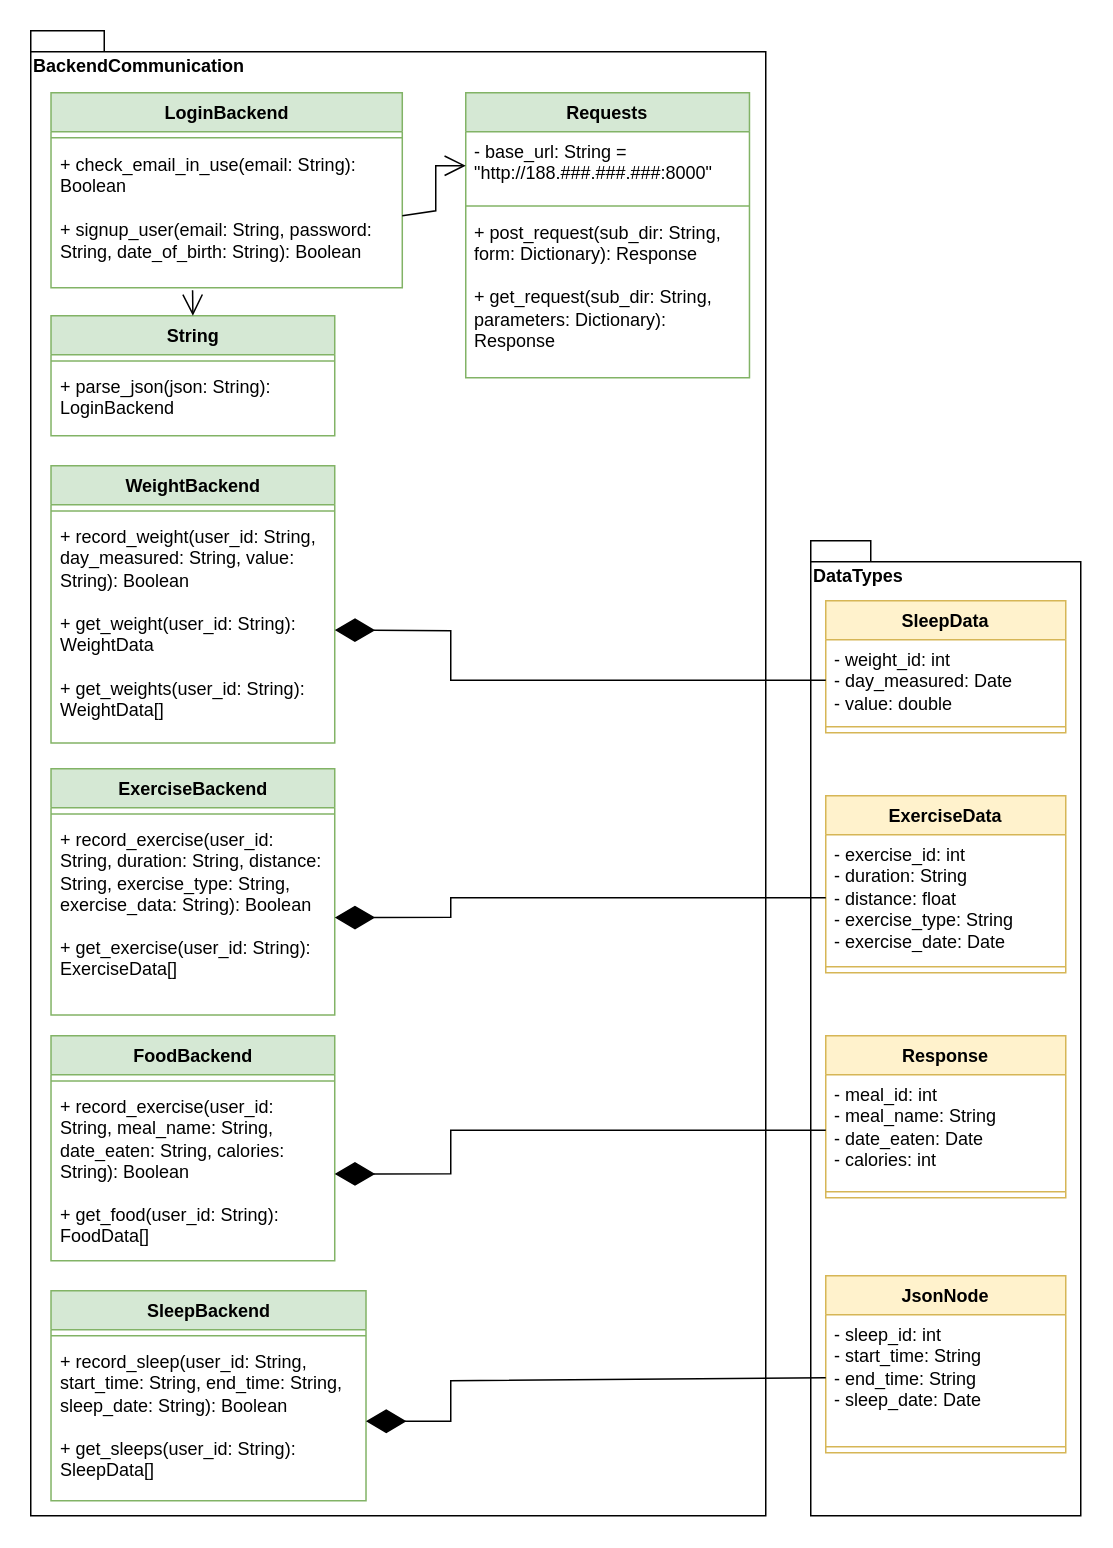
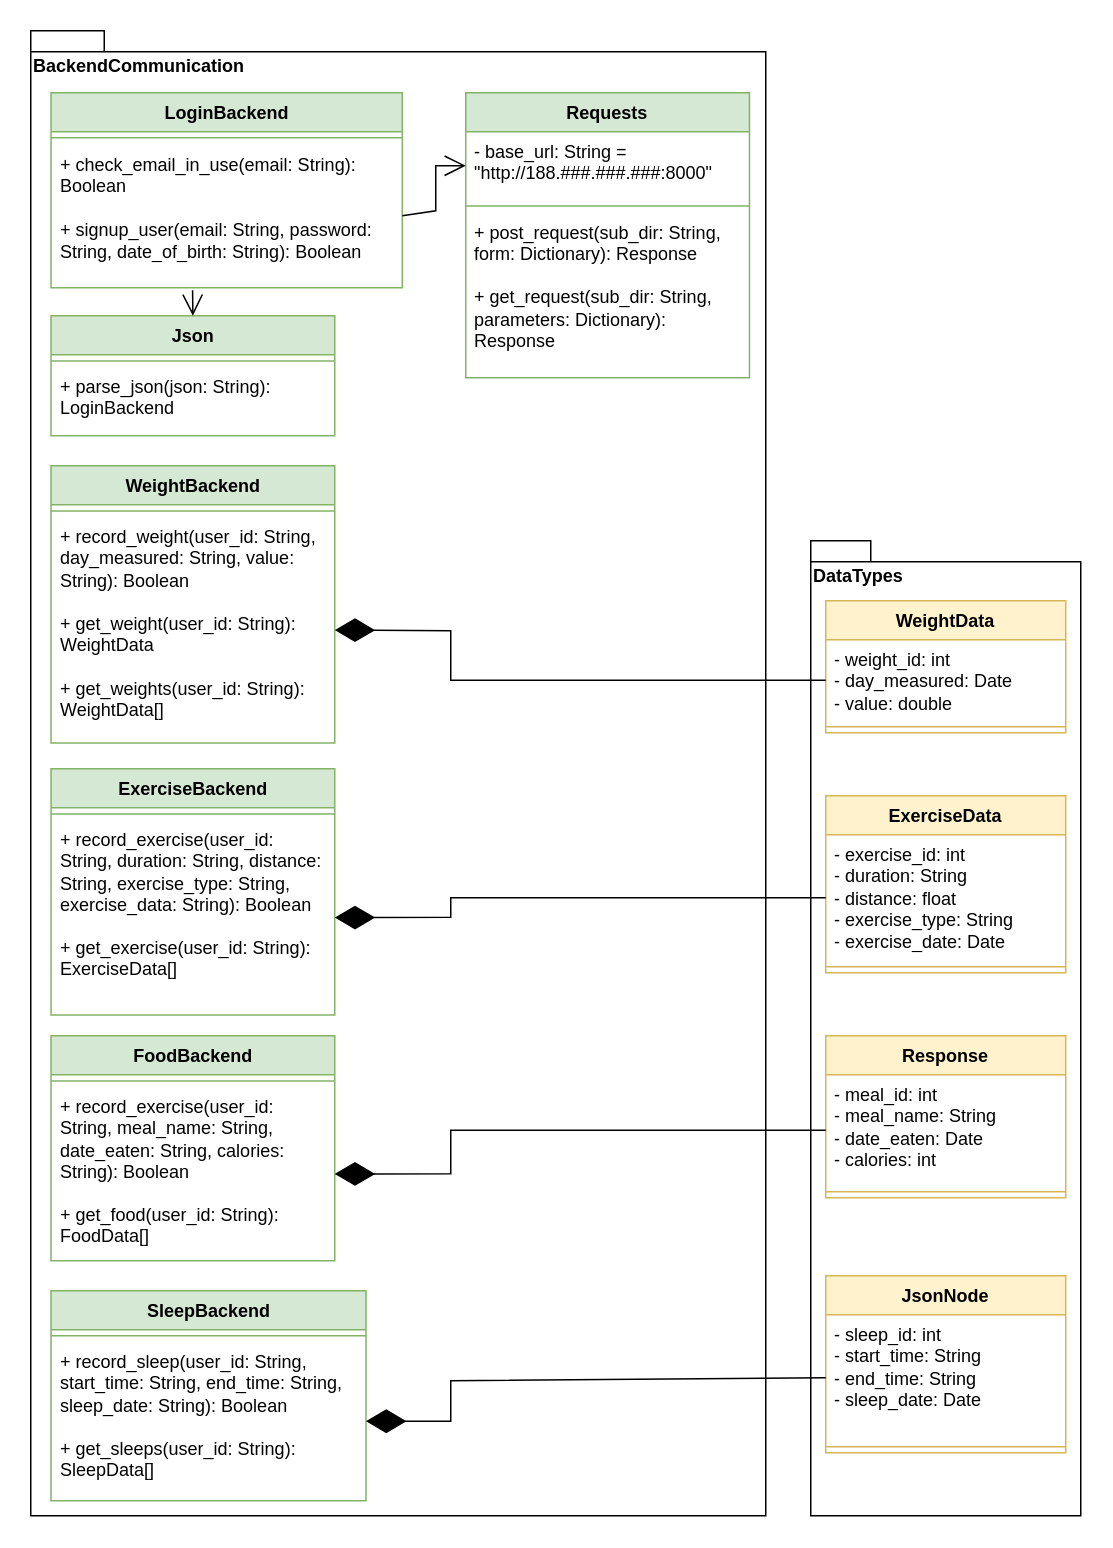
node "String": label "String" -> "Json"
node "SleepData": label "SleepData" -> "WeightData"
